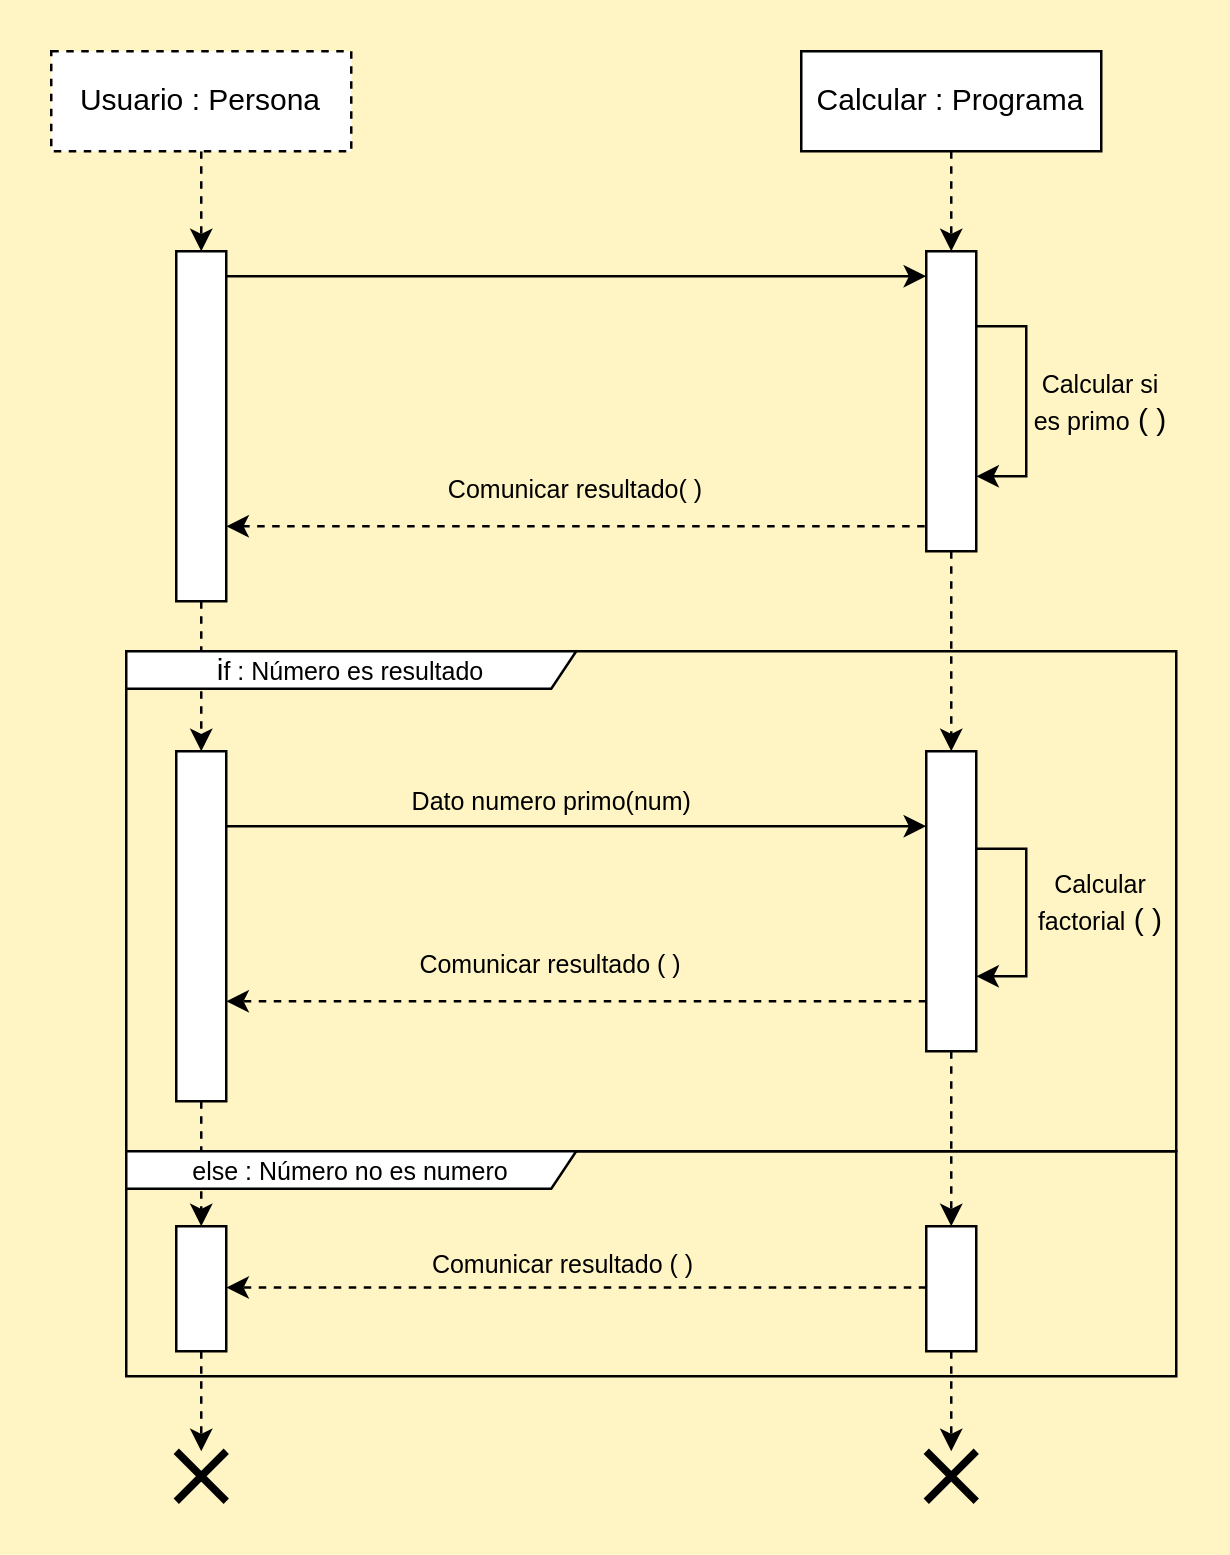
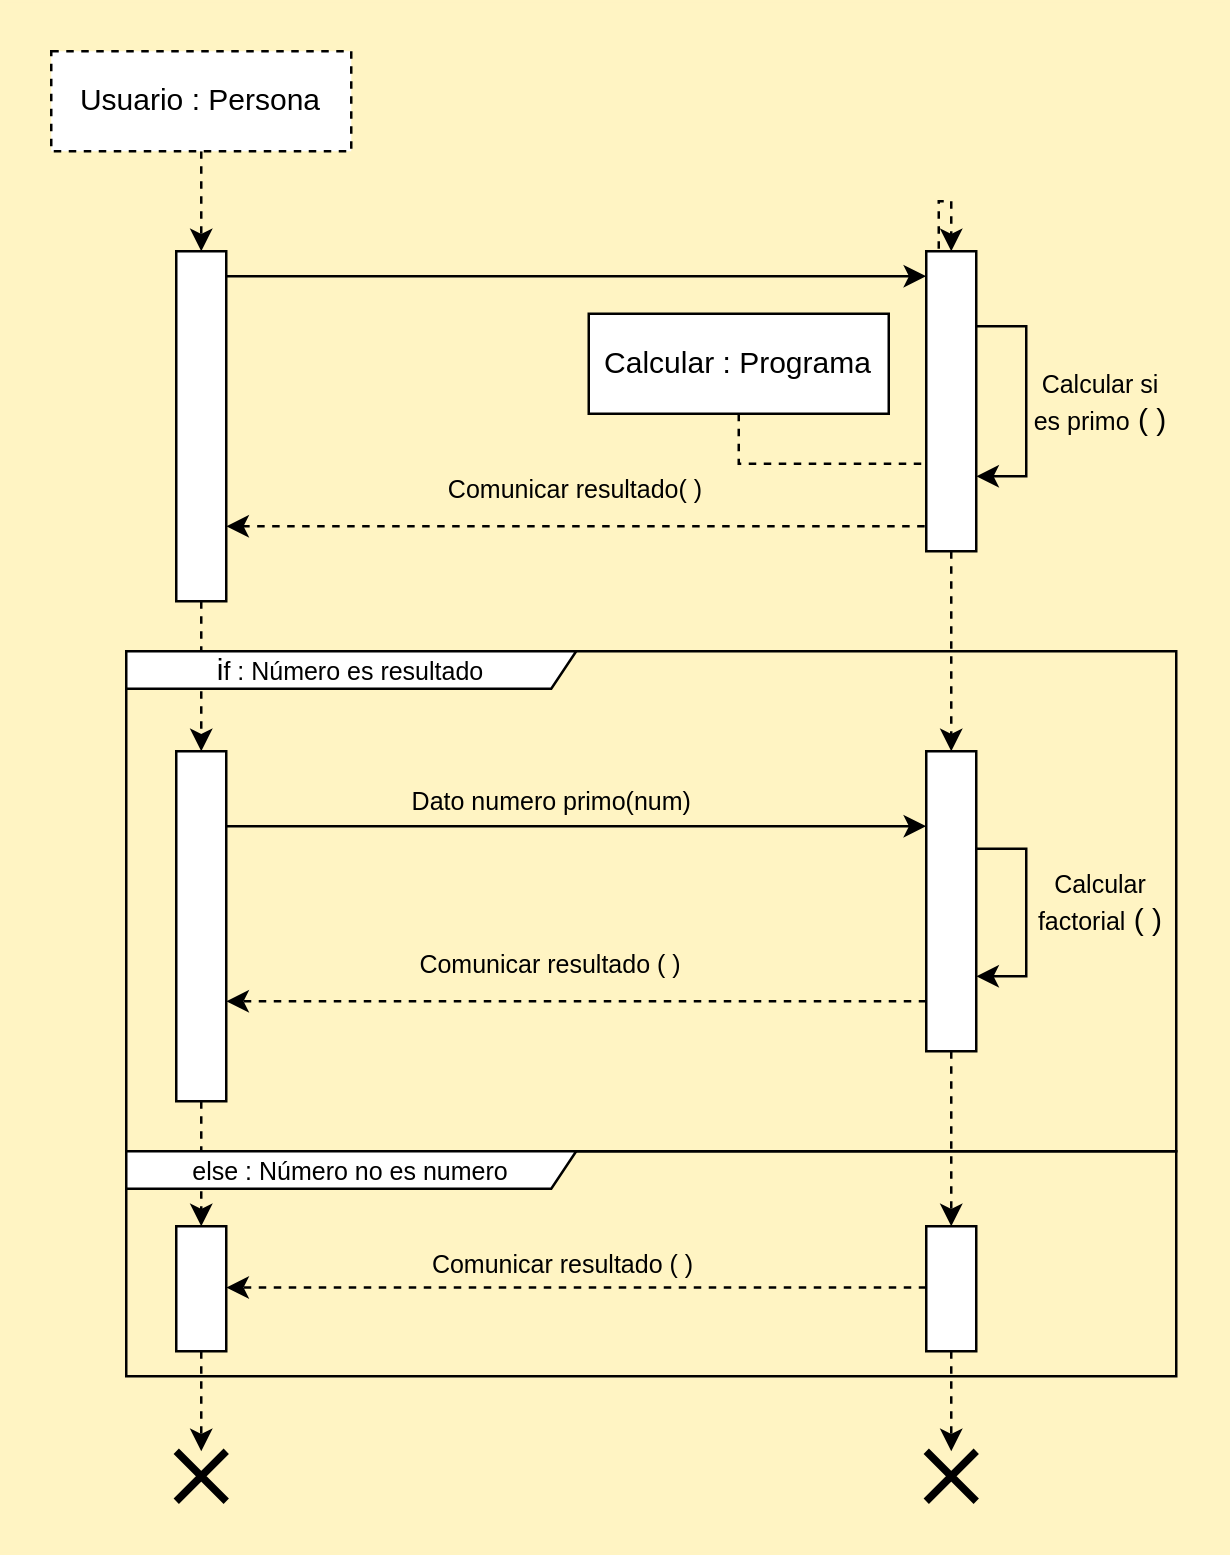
node "Calcular : Programa": moved (951, 101) -> (739, 364)
